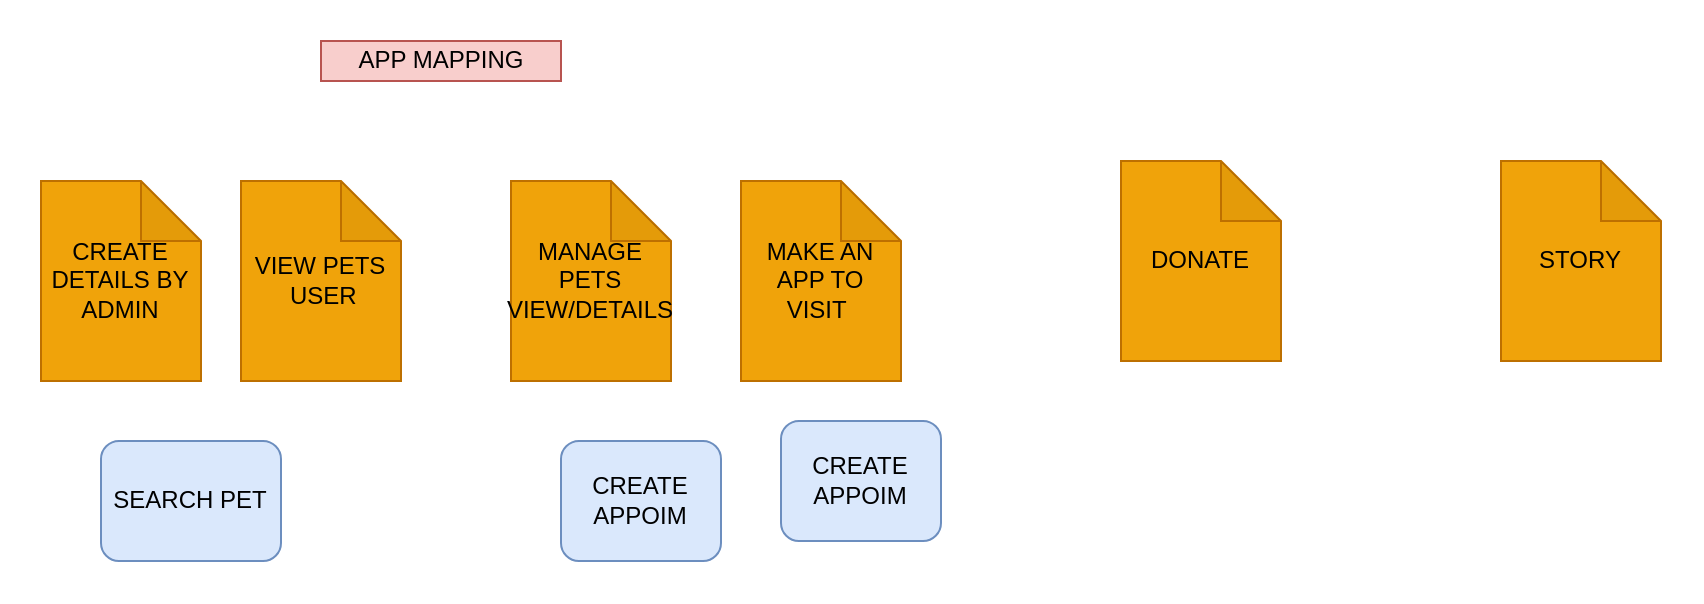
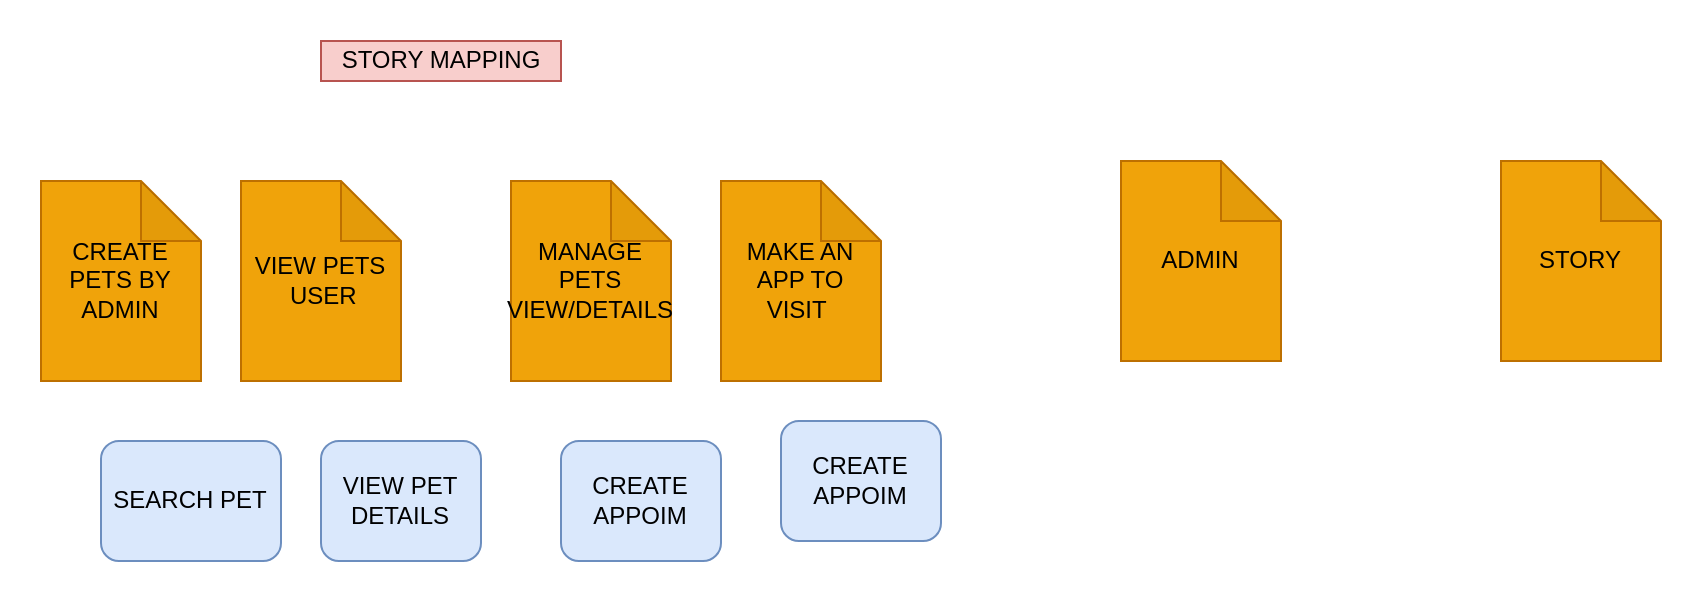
node "APP MAPPING": label "APP MAPPING" -> "STORY MAPPING"
node "DONATE": label "DONATE" -> "ADMIN"
node "CREATE DETAILS BY ADMIN": label "CREATE DETAILS BY ADMIN" -> "CREATE PETS BY ADMIN"
node "MAKE AN APP TO VISIT": moved (821, 281) -> (801, 281)
node "VIEW PET DETAILS": added
